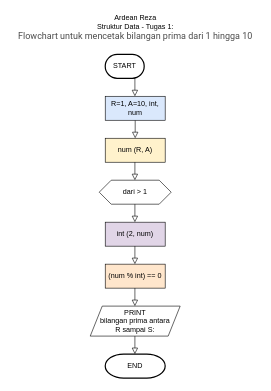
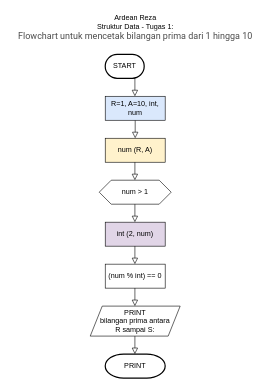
node "dari > 1": label "dari > 1" -> "num > 1"
node "(num % int) == 0": fillcolor #ffe6cc -> #ffffff
node "END": label "END" -> "PRINT"
